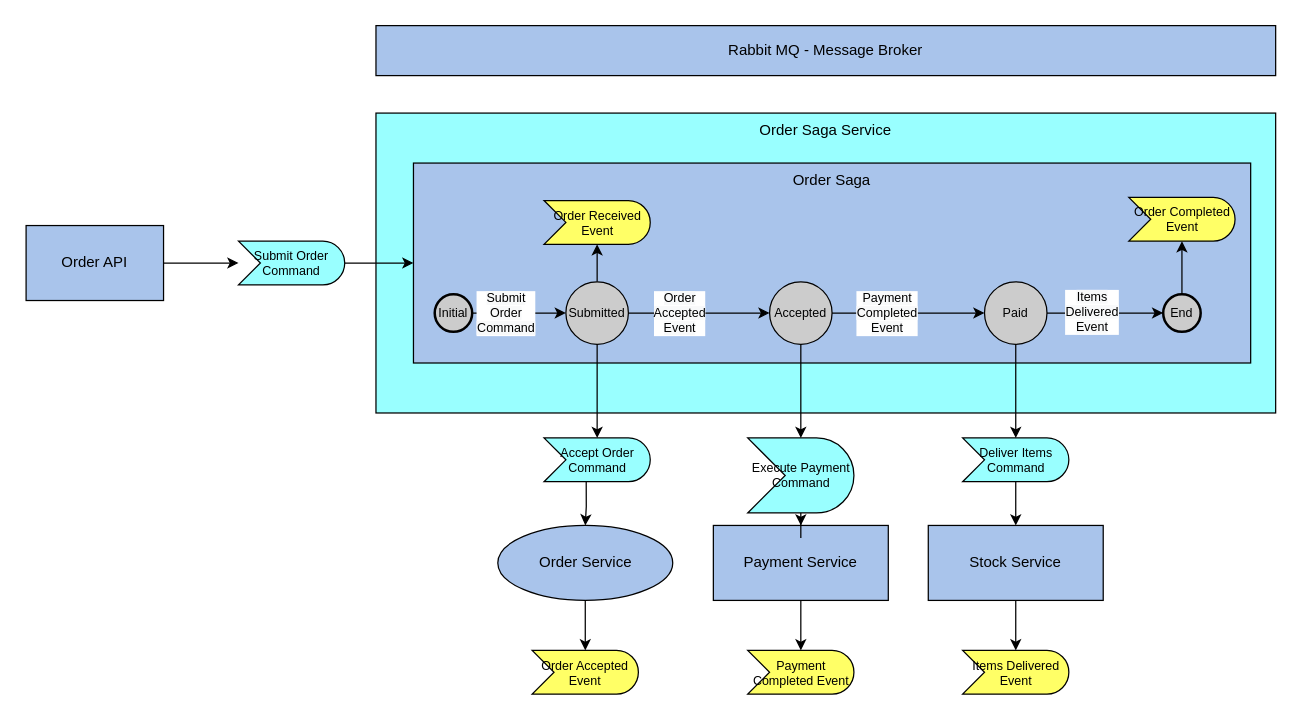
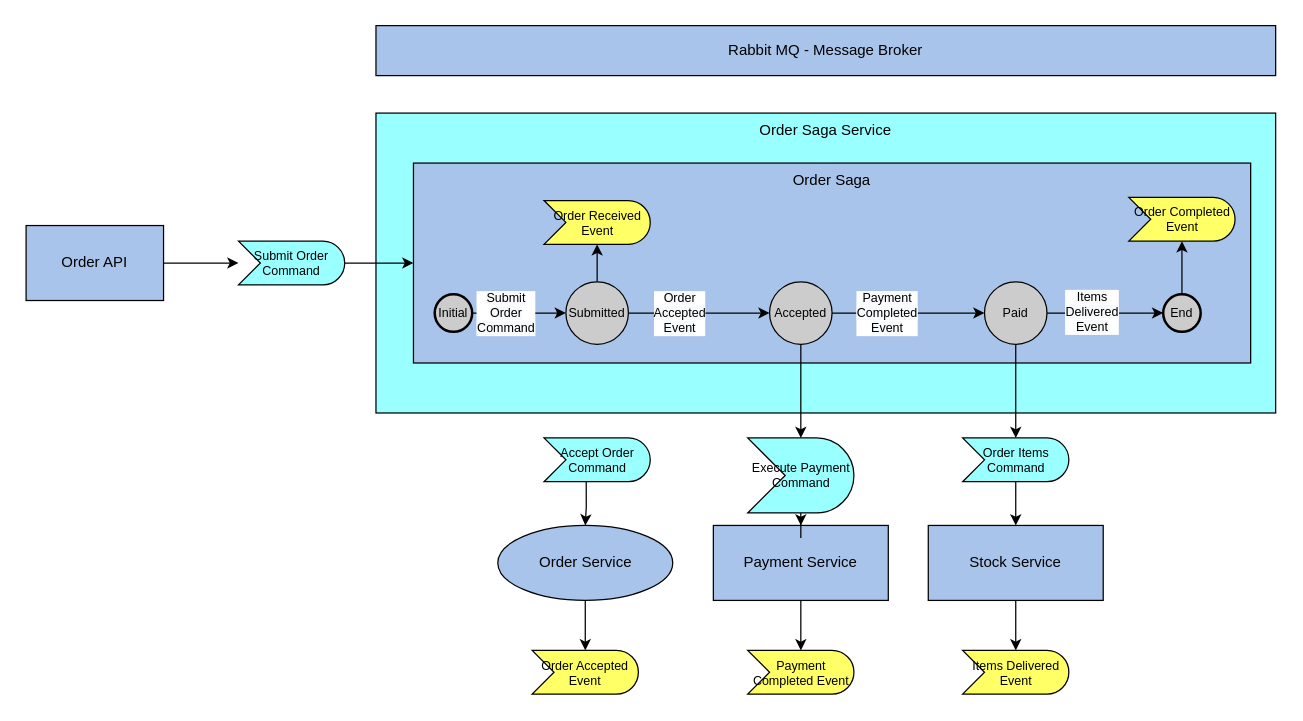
edge "Submitted" -> "Accept Order Command": removed
node "Deliver Items Command": label "Deliver Items Command" -> "Order Items Command"
